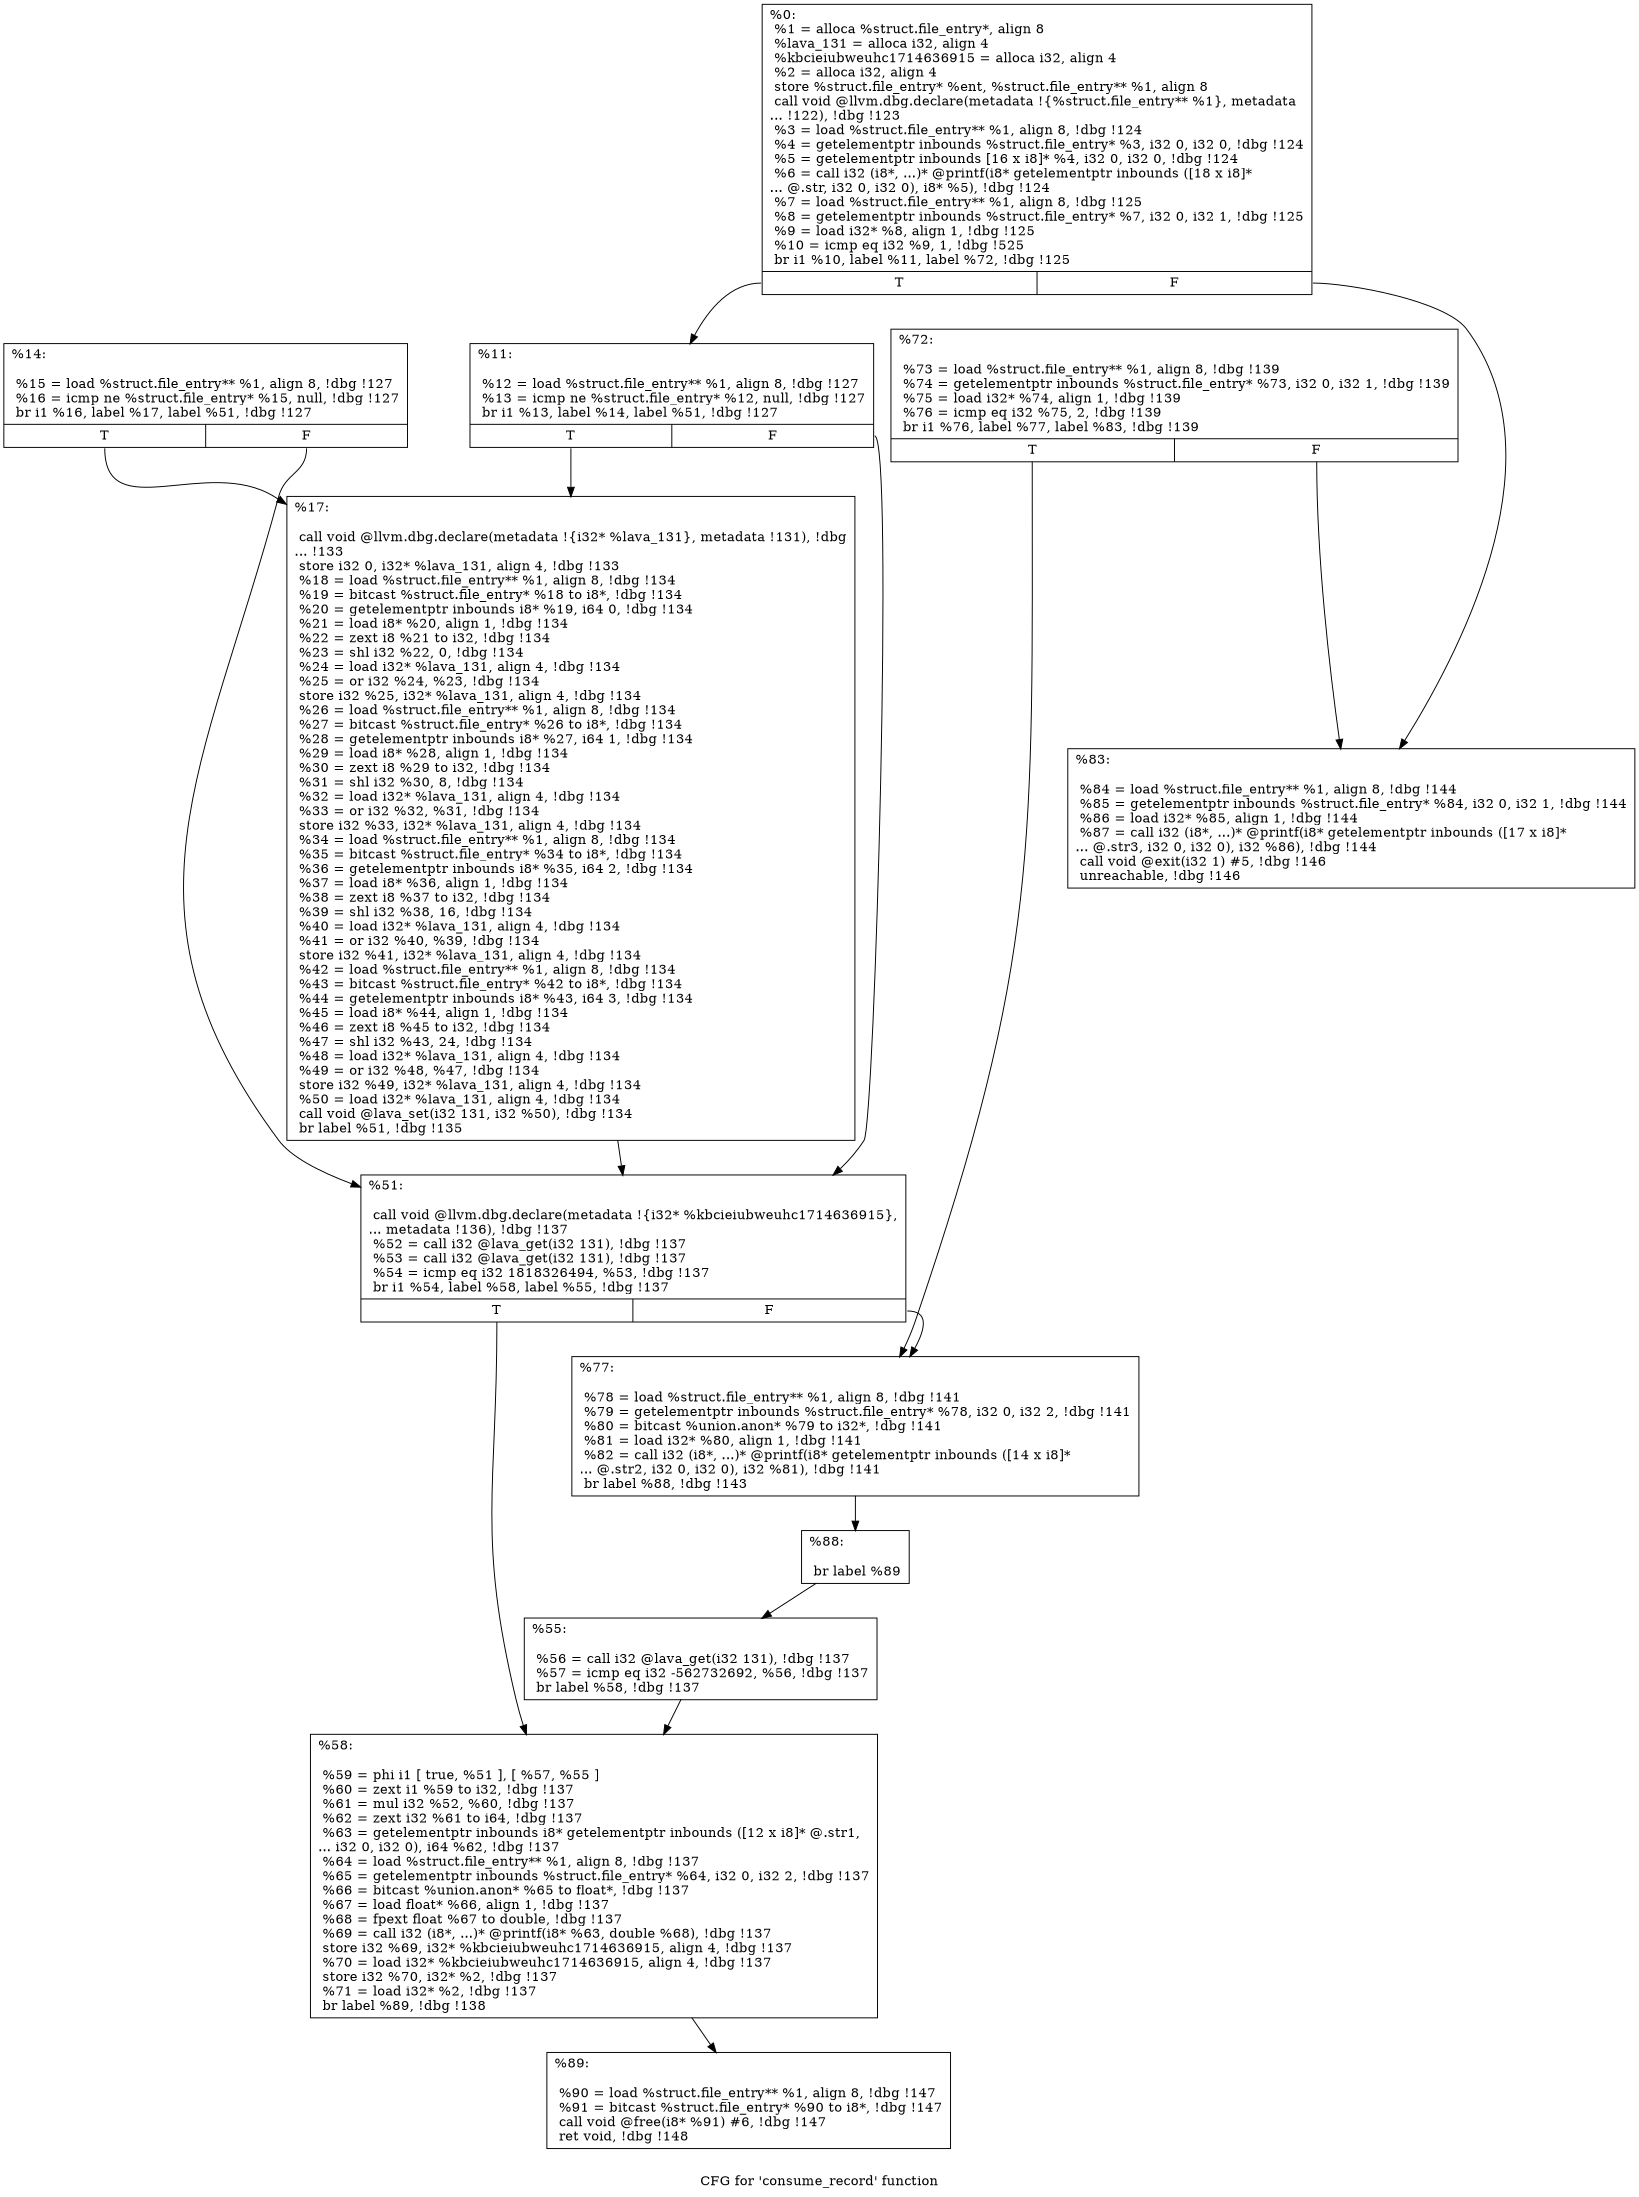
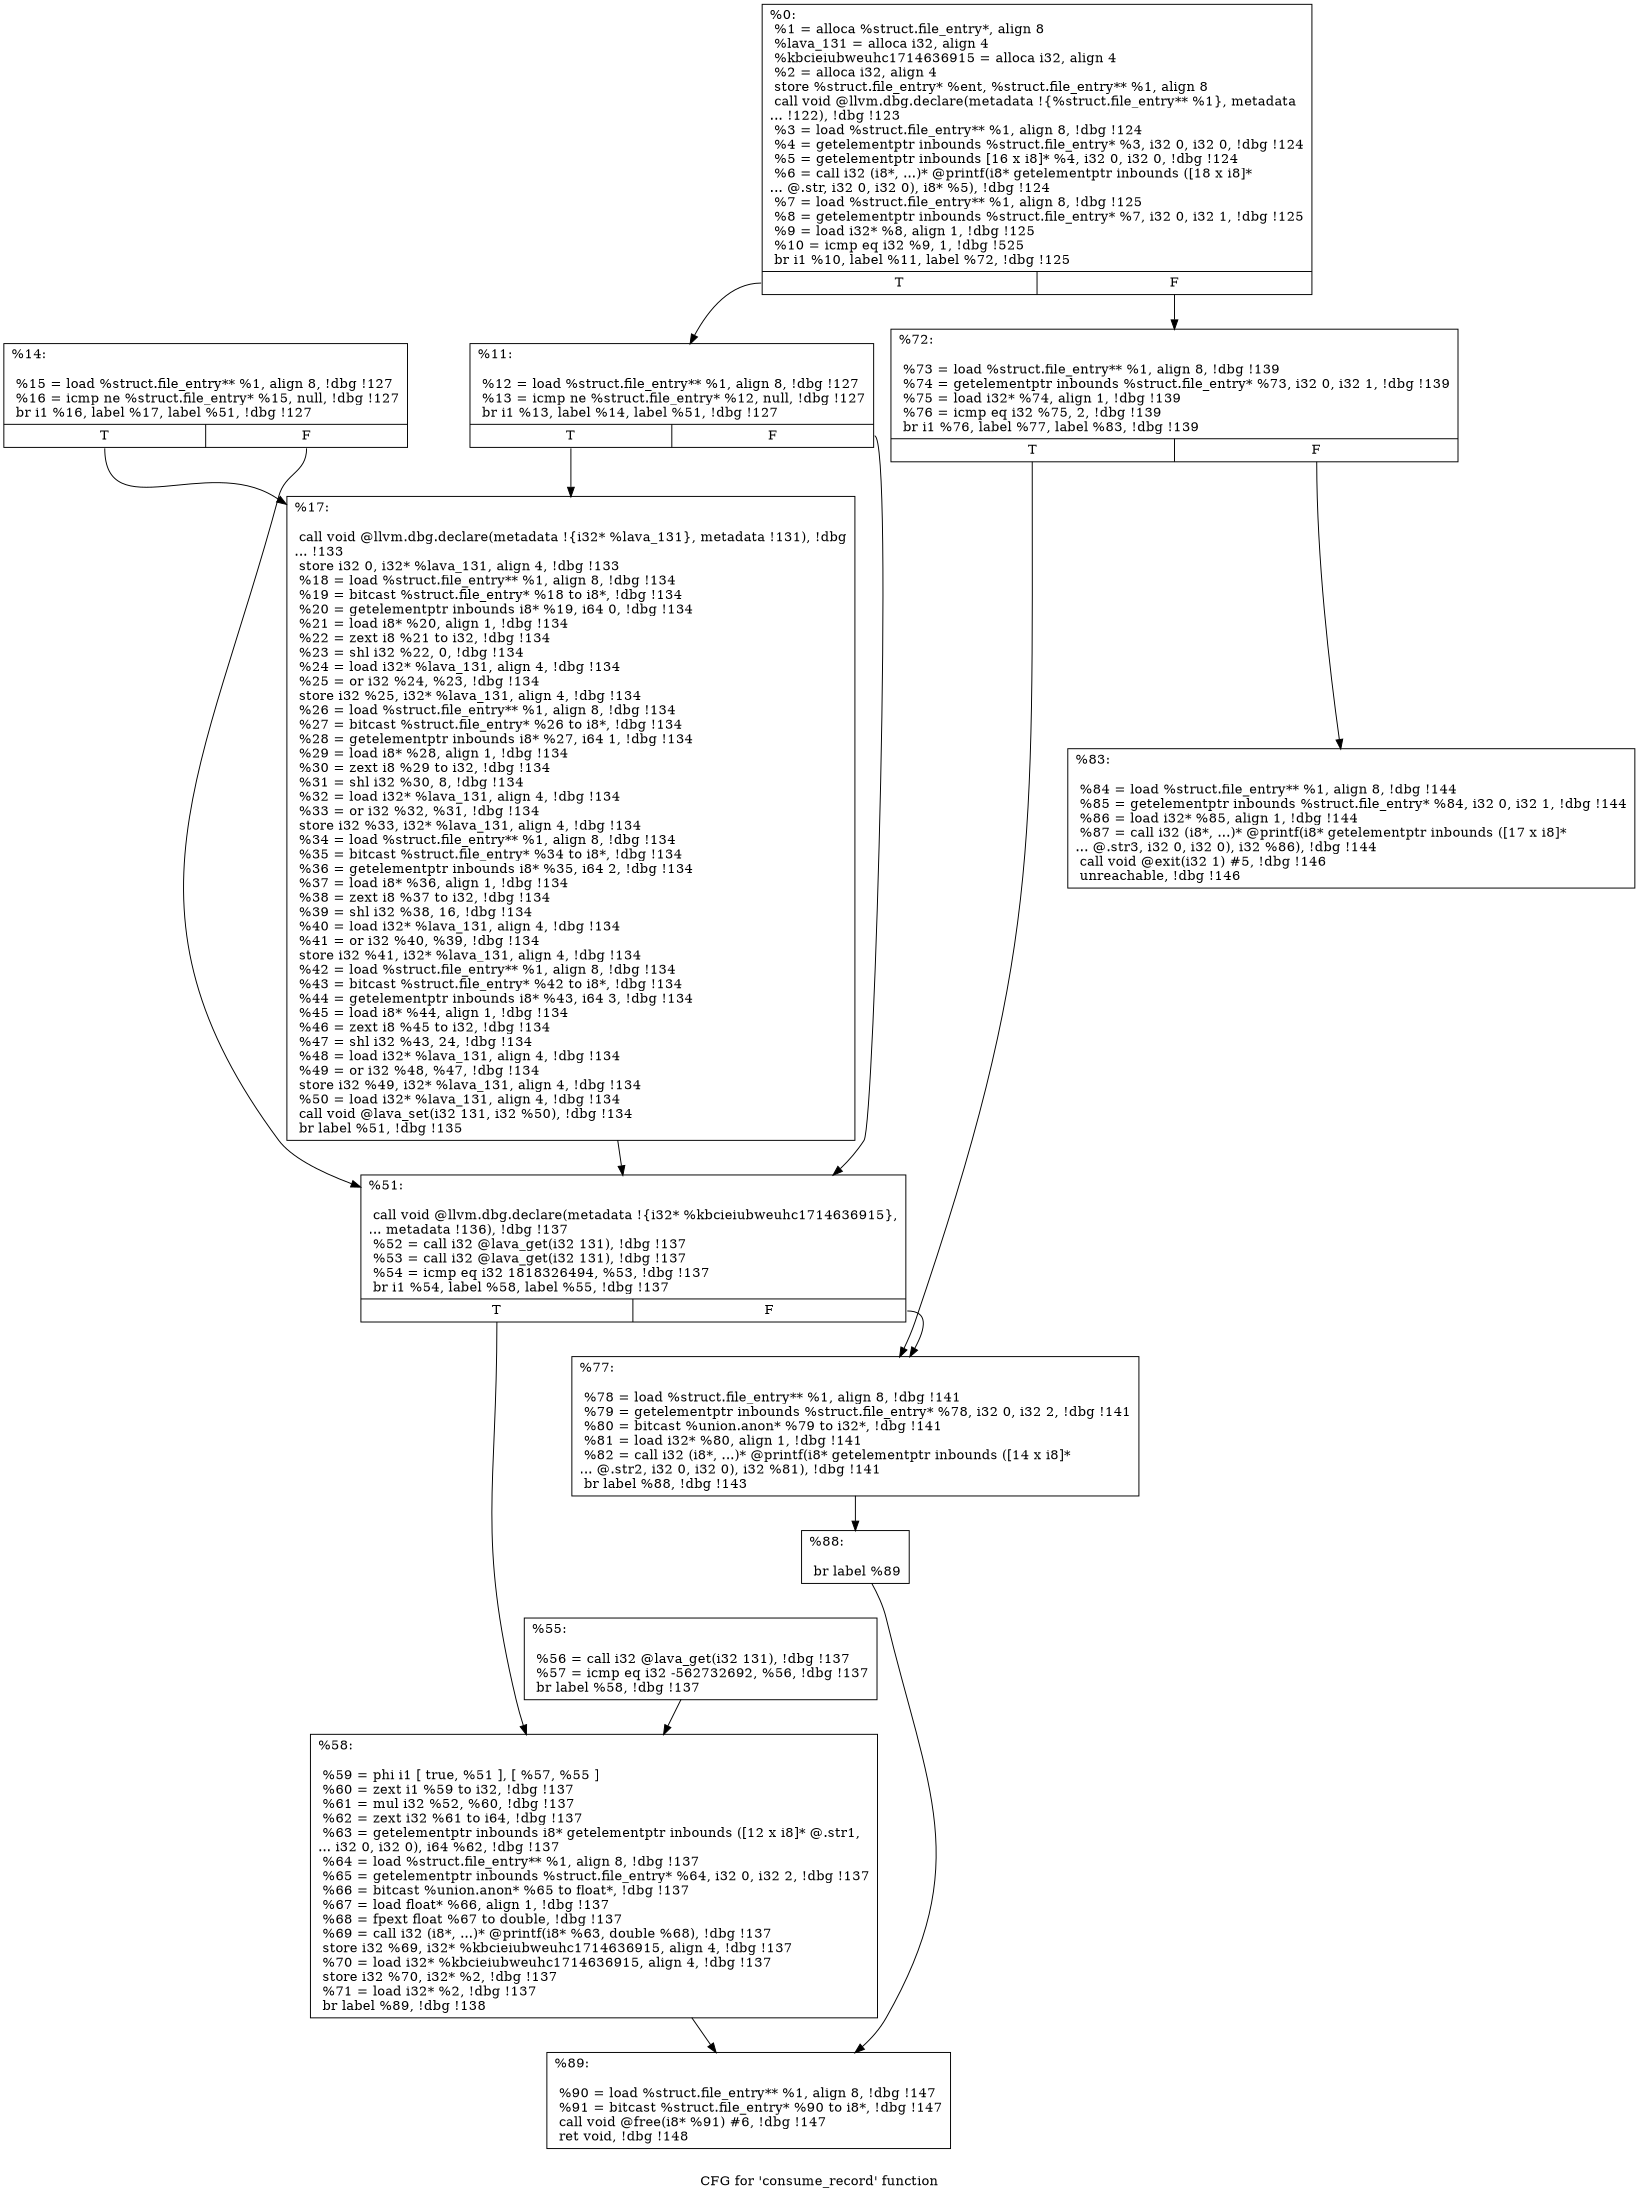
edge "%0:" -> "%83:": now "%0:" -> "%72:"
edge "%88:" -> "%55:": now "%88:" -> "%89:"
